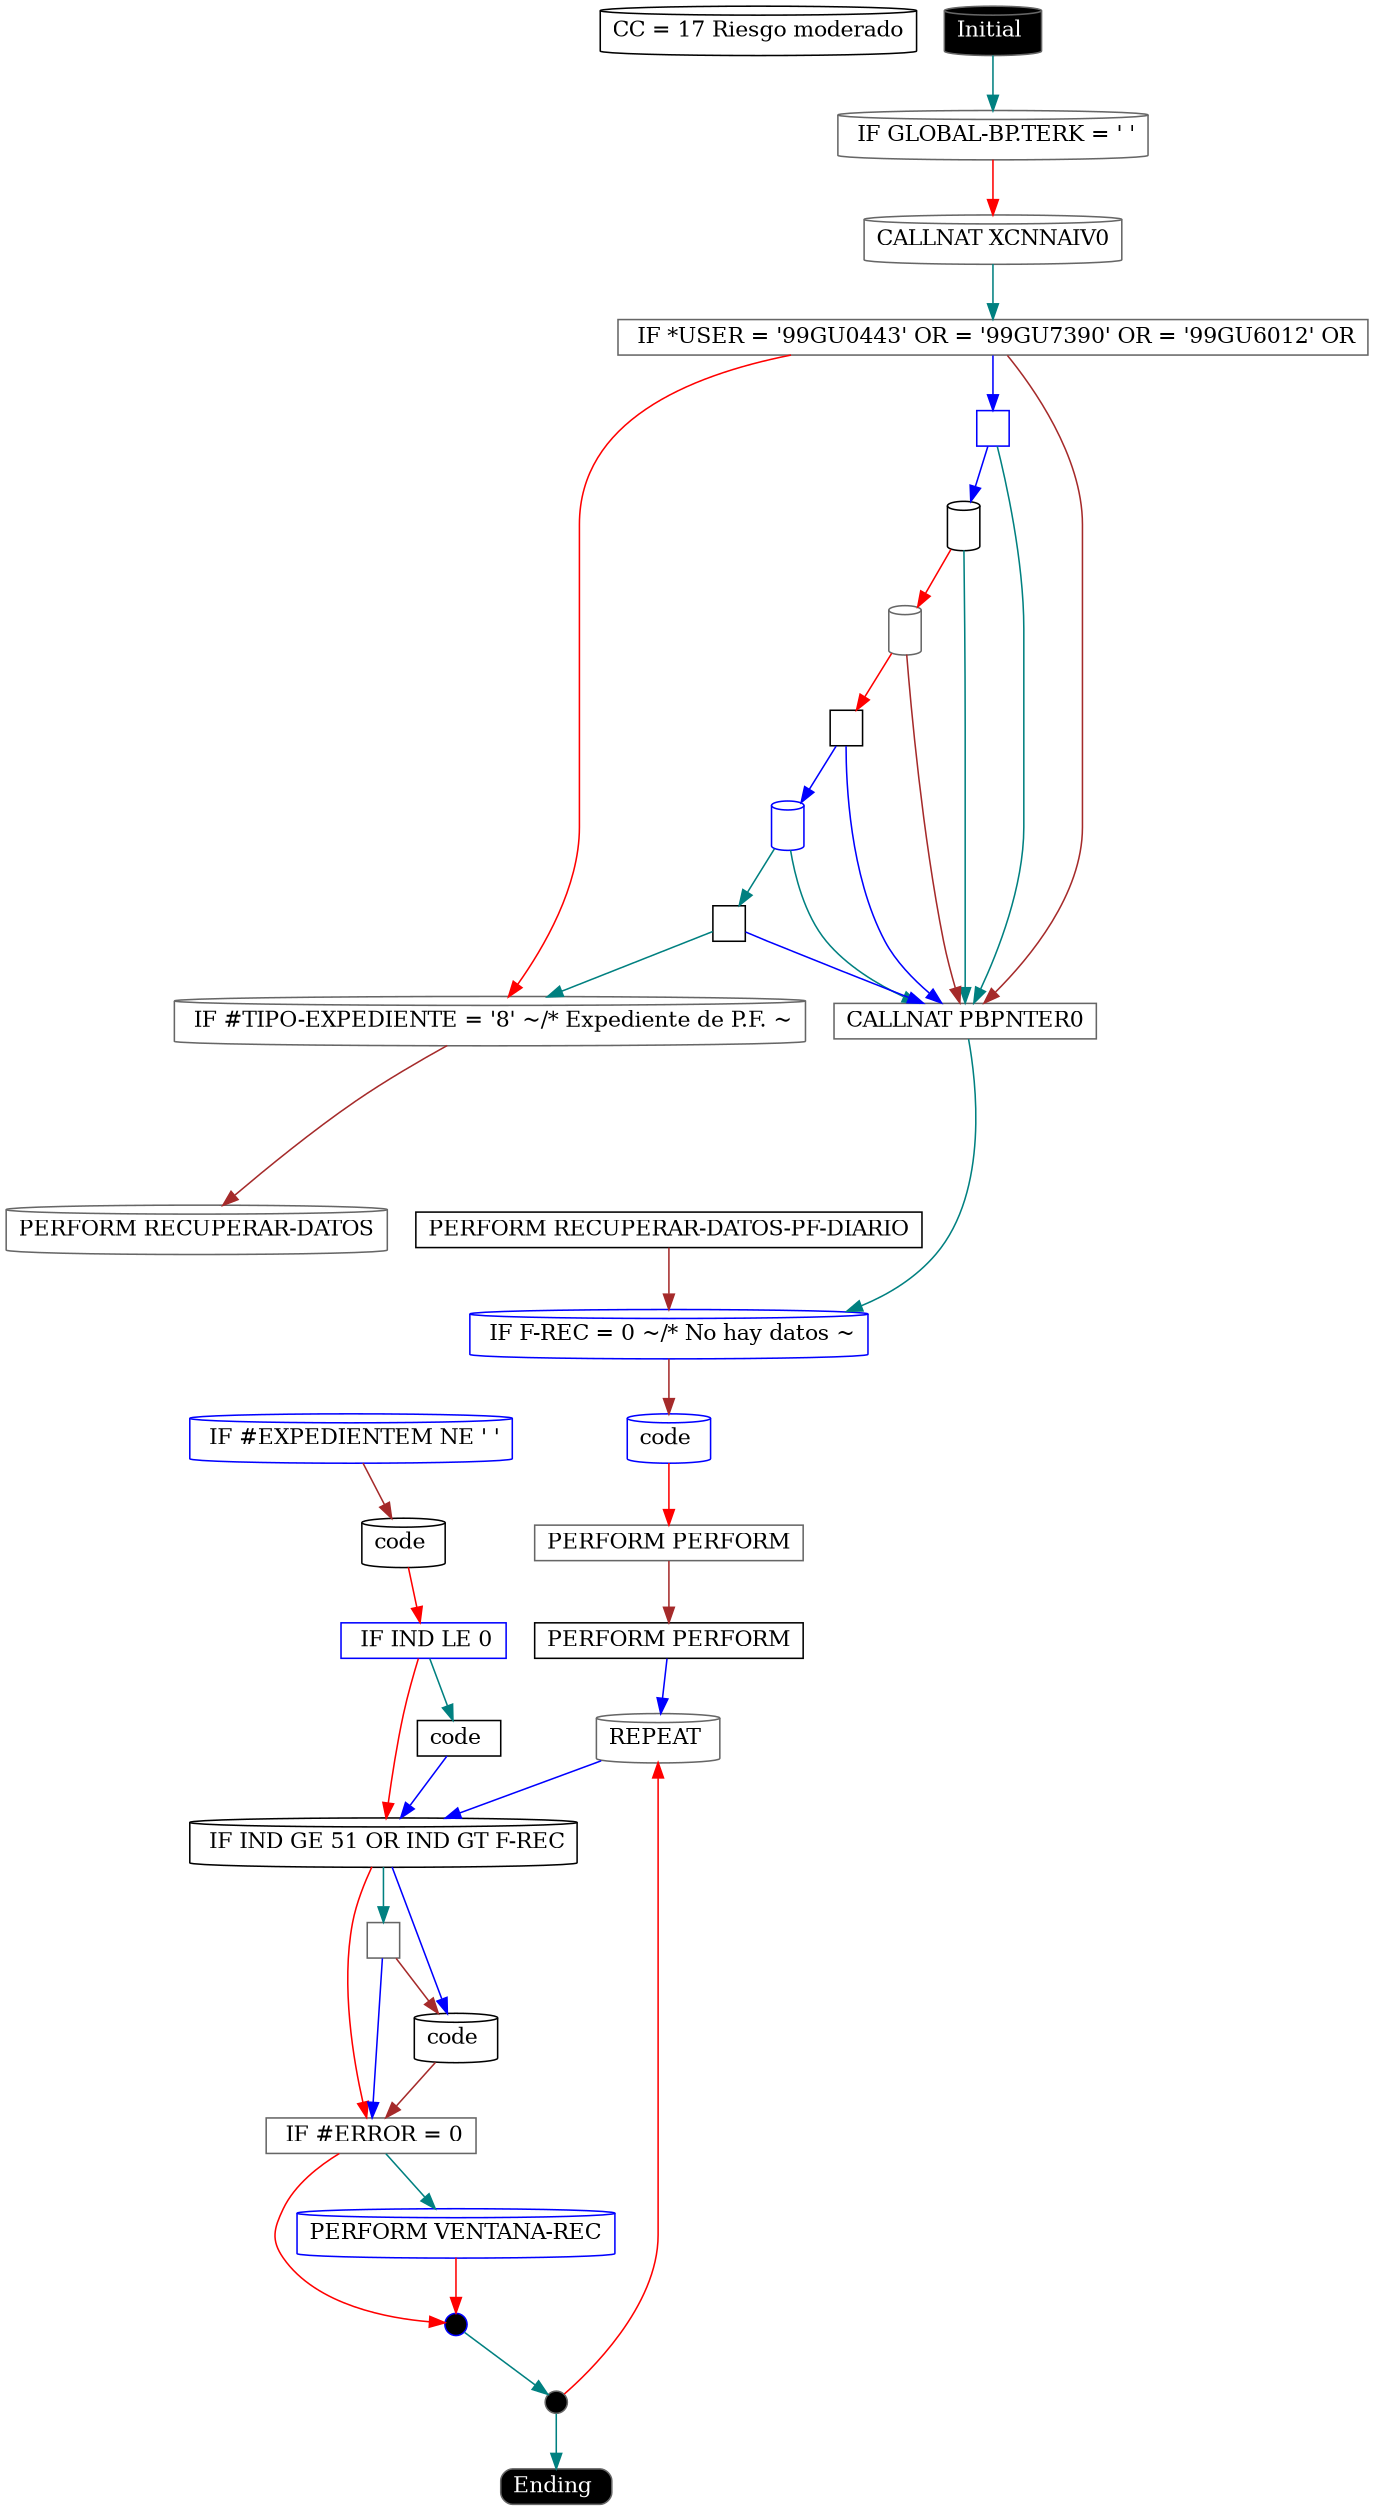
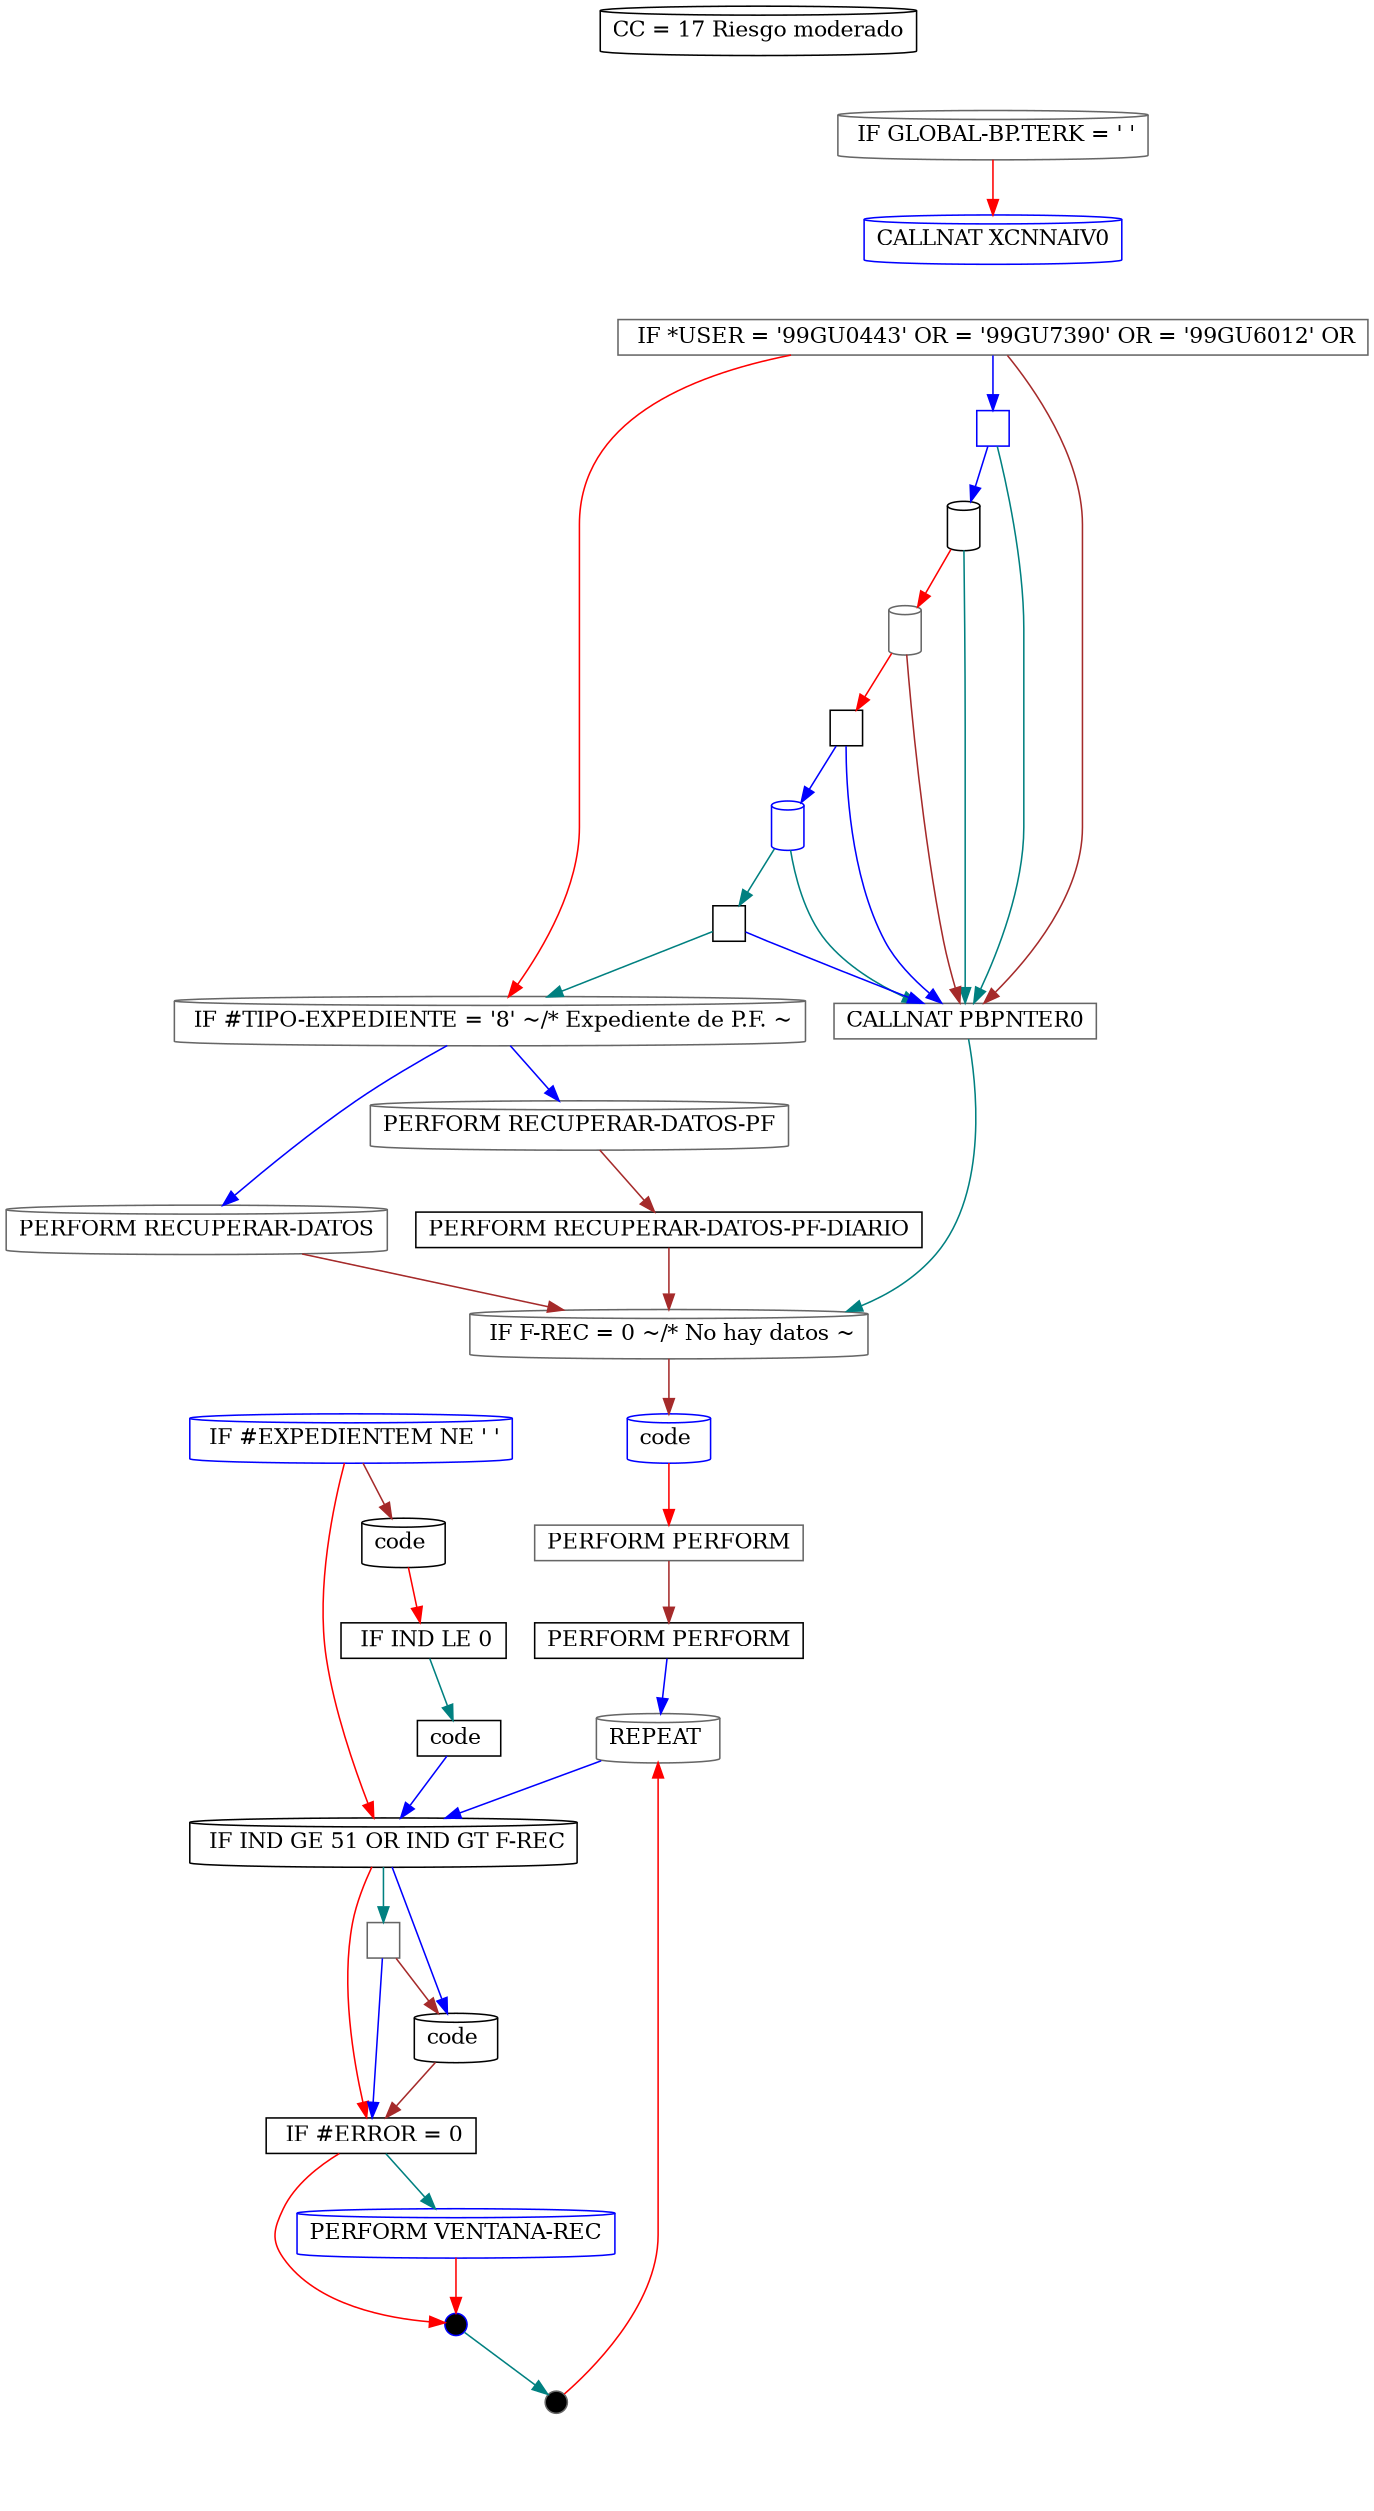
node "Initial": removed
node "CALLNAT XCNNAIV0": color gray40 -> blue
edge "CALLNAT XCNNAIV0" -> "IF *USER = '99GU0443' OR = '99GU7390' OR = '99GU6012' OR": removed
edge "IF #TIPO-EXPEDIENTE = '8' ~/* Expediente de P.F. ~" -> "PERFORM RECUPERAR-DATOS": color brown -> blue
node "PERFORM RECUPERAR-DATOS-PF": added
edge "PERFORM RECUPERAR-DATOS" -> "IF F-REC = 0 ~/* No hay datos ~": added
node "IF F-REC = 0 ~/* No hay datos ~": color blue -> gray40
node "IF IND LE 0": color blue -> black
edge "IF IND LE 0" -> "IF IND GE 51 OR IND GT F-REC": now "IF #EXPEDIENTEM NE ' '" -> "IF IND GE 51 OR IND GT F-REC"
node "IF #ERROR = 0": color gray40 -> black
node "Ending": removed
